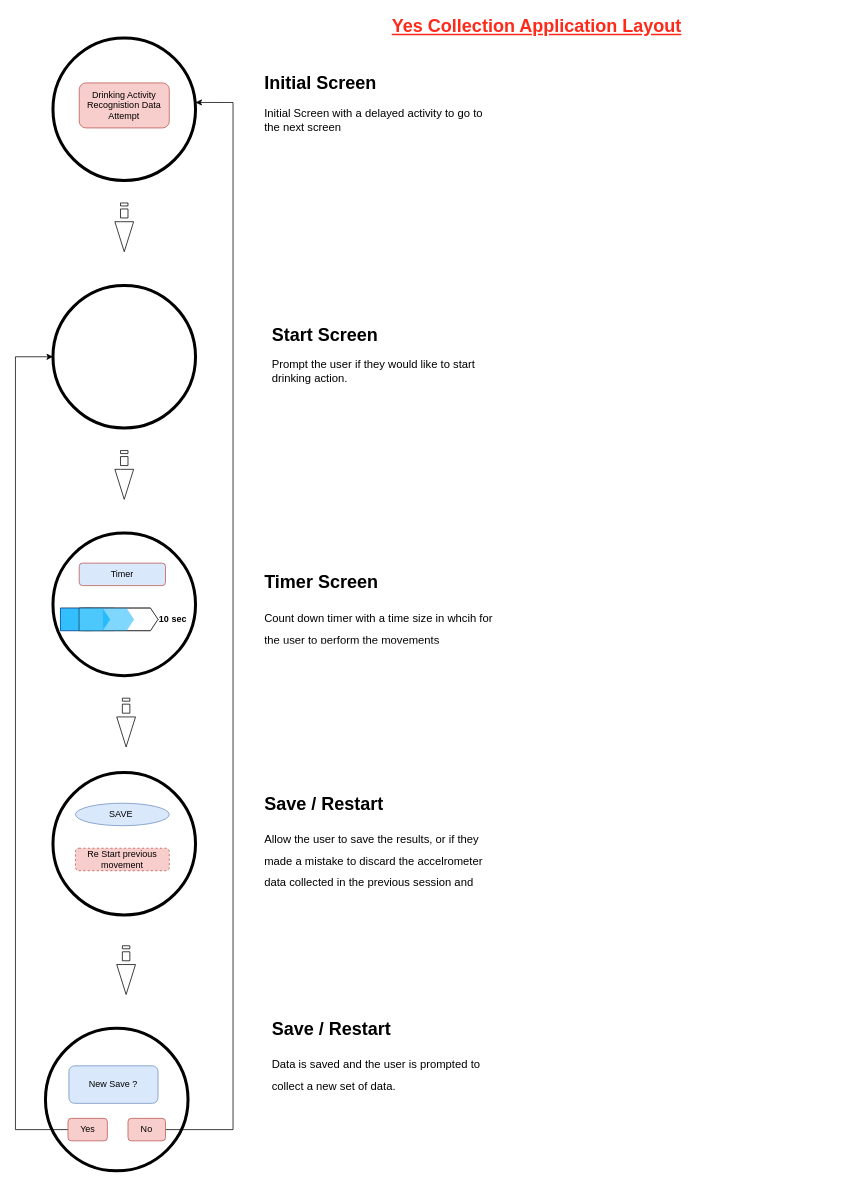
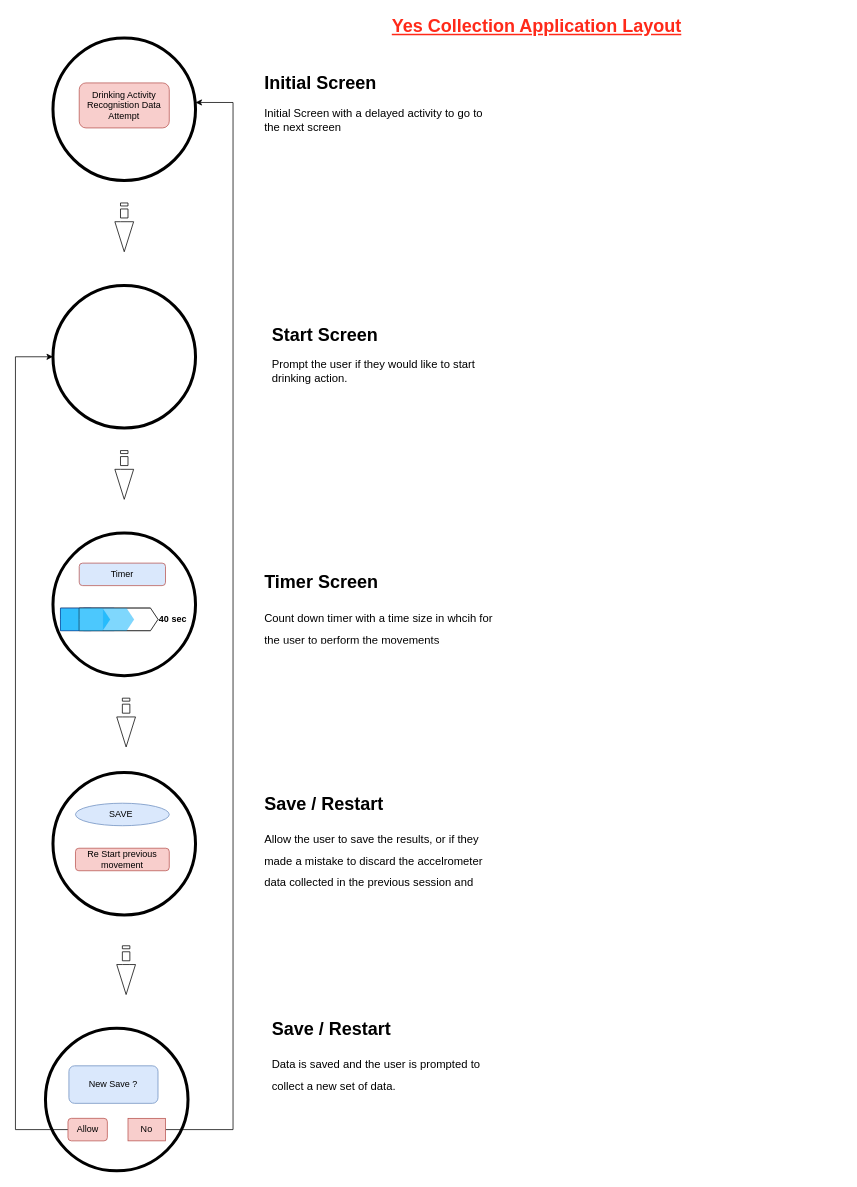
node "10 sec": label "10 sec" -> "40 sec"
node "Re Start previous movement": style dashed -> solid
node "Yes": label "Yes" -> "Allow"
node "No": shape rounded rectangle -> rectangle
